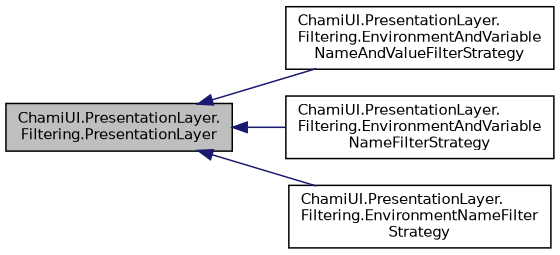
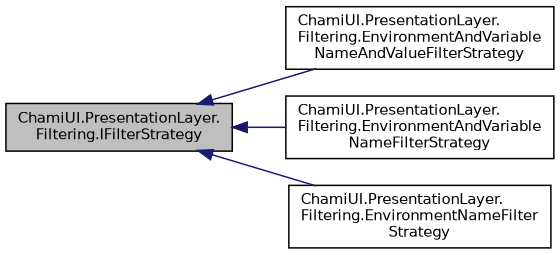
node "ChamiUI.PresentationLayer. Filtering.PresentationLayer": label "ChamiUI.PresentationLayer. Filtering.PresentationLayer" -> "ChamiUI.PresentationLayer. Filtering.IFilterStrategy"
